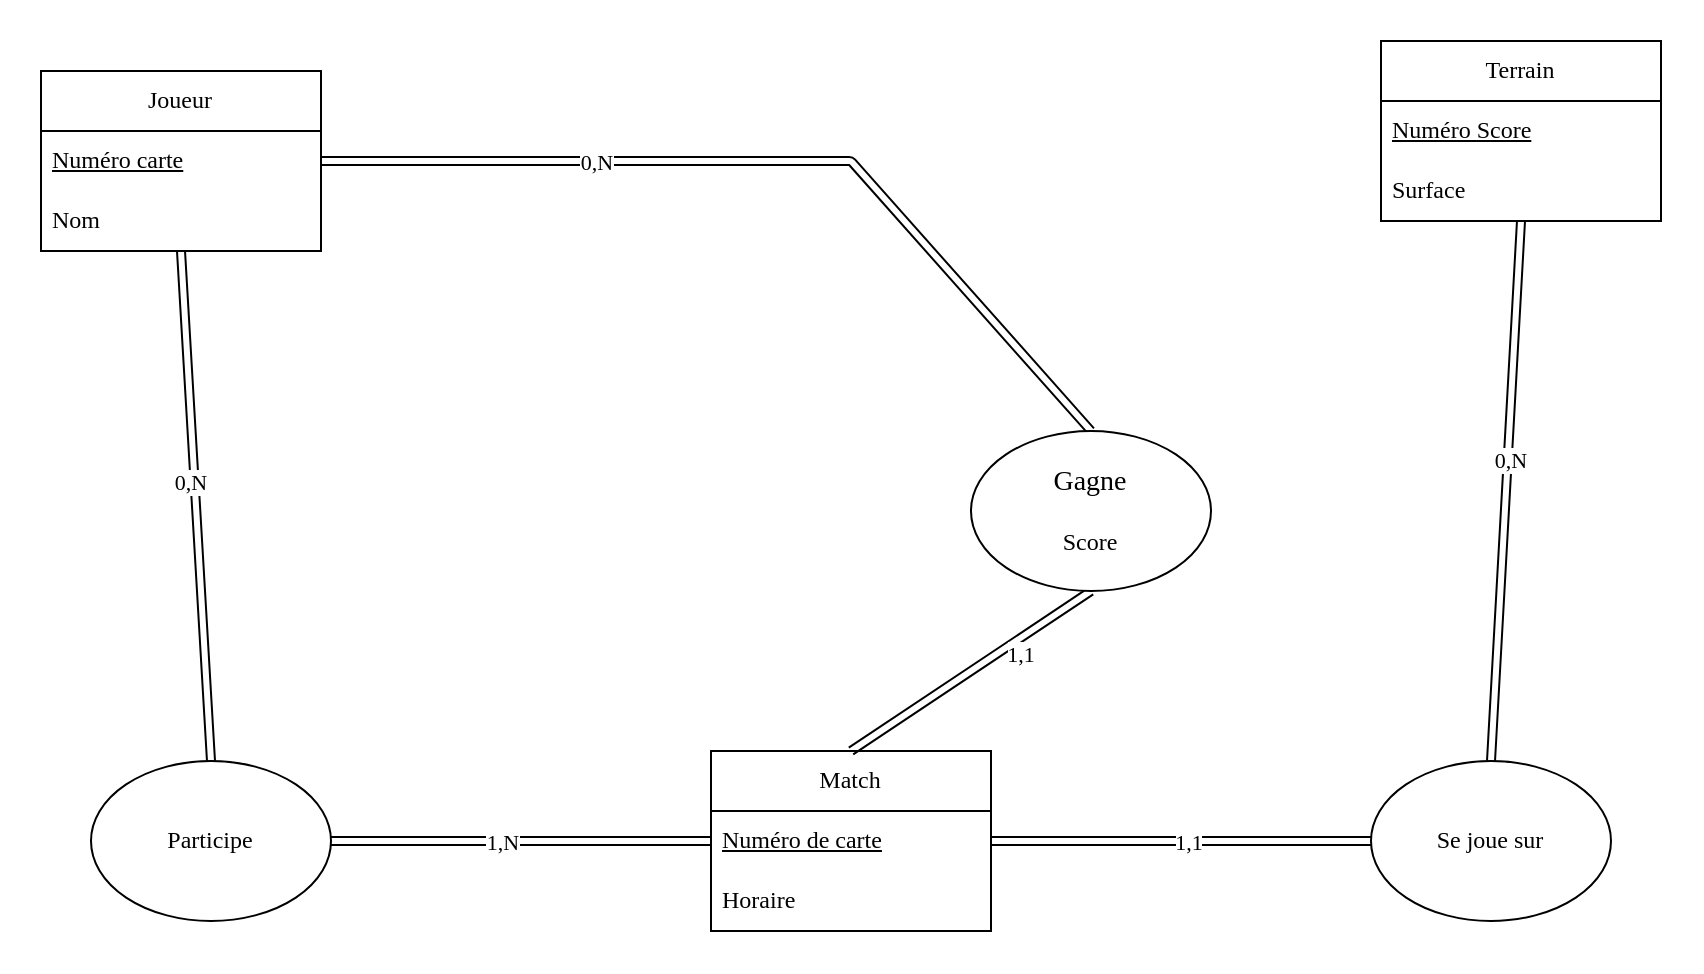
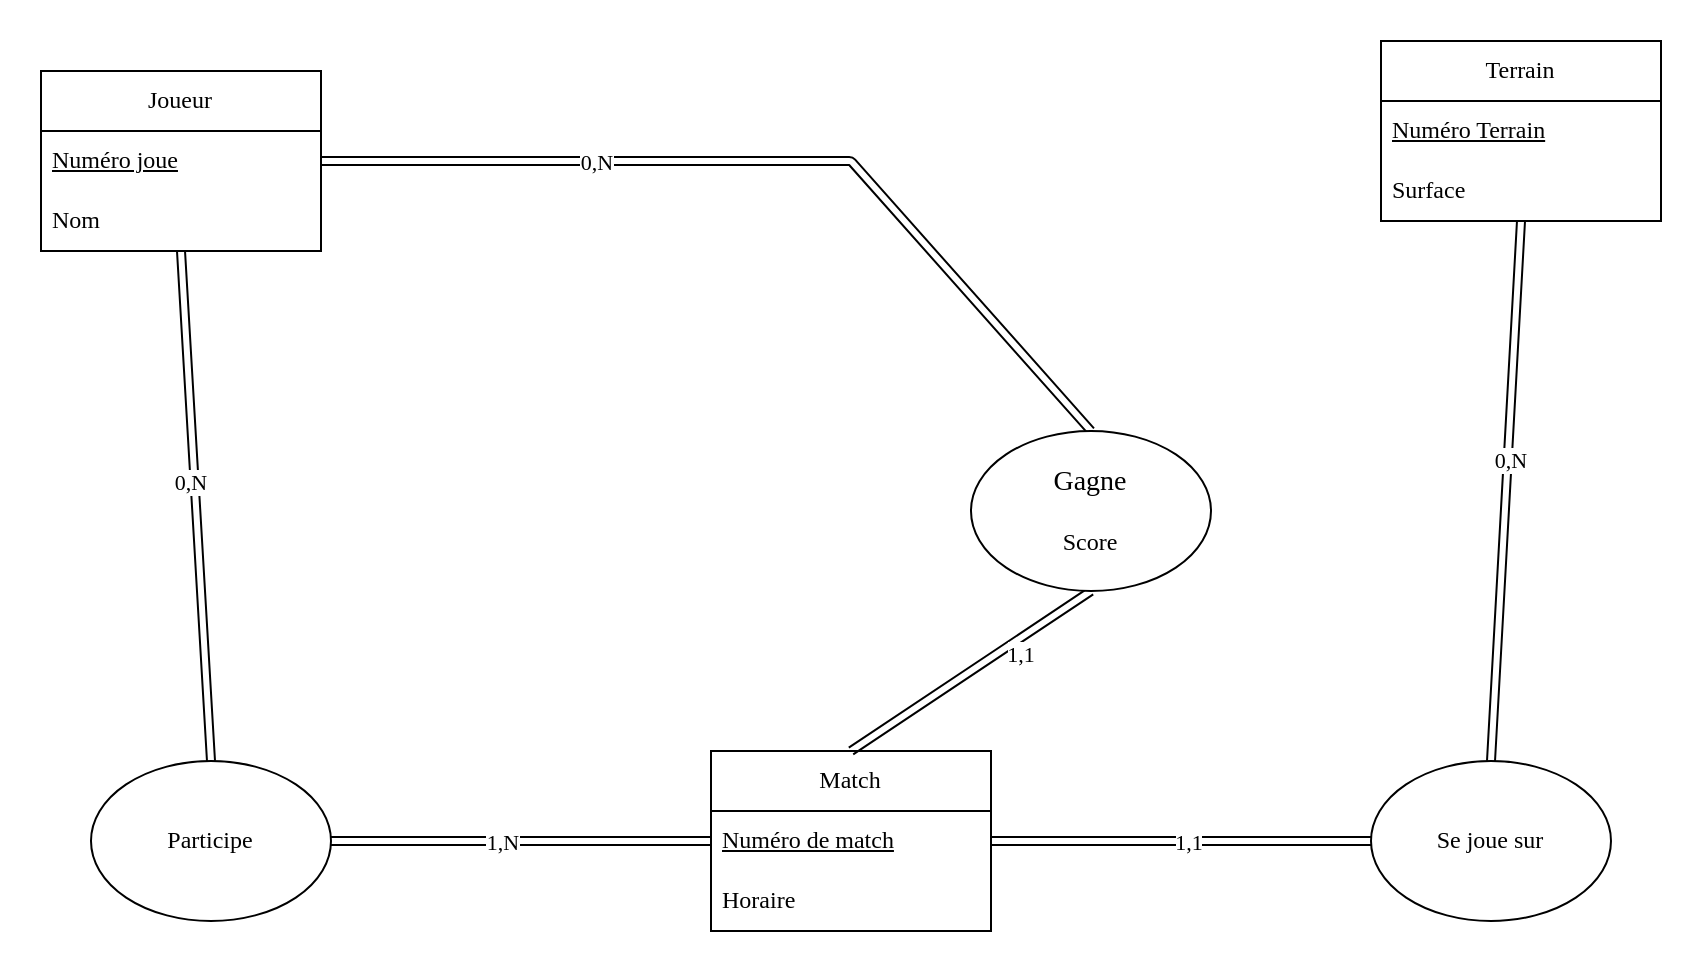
node "Numéro Score": label "Numéro Score" -> "Numéro Terrain"
node "Numéro carte": label "Numéro carte" -> "Numéro joue"
node "Numéro de carte": label "Numéro de carte" -> "Numéro de match"
